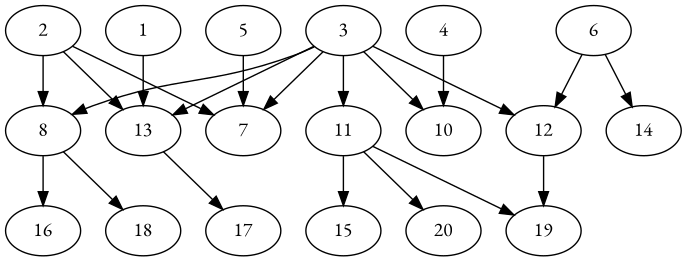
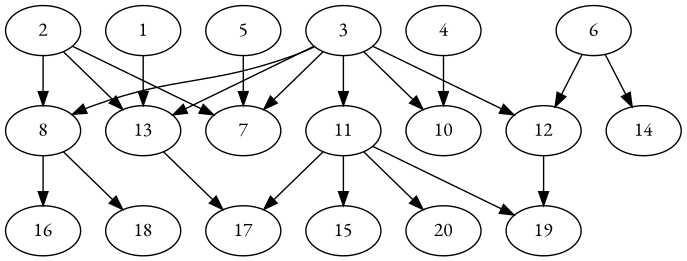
edge "11" -> "17": added
